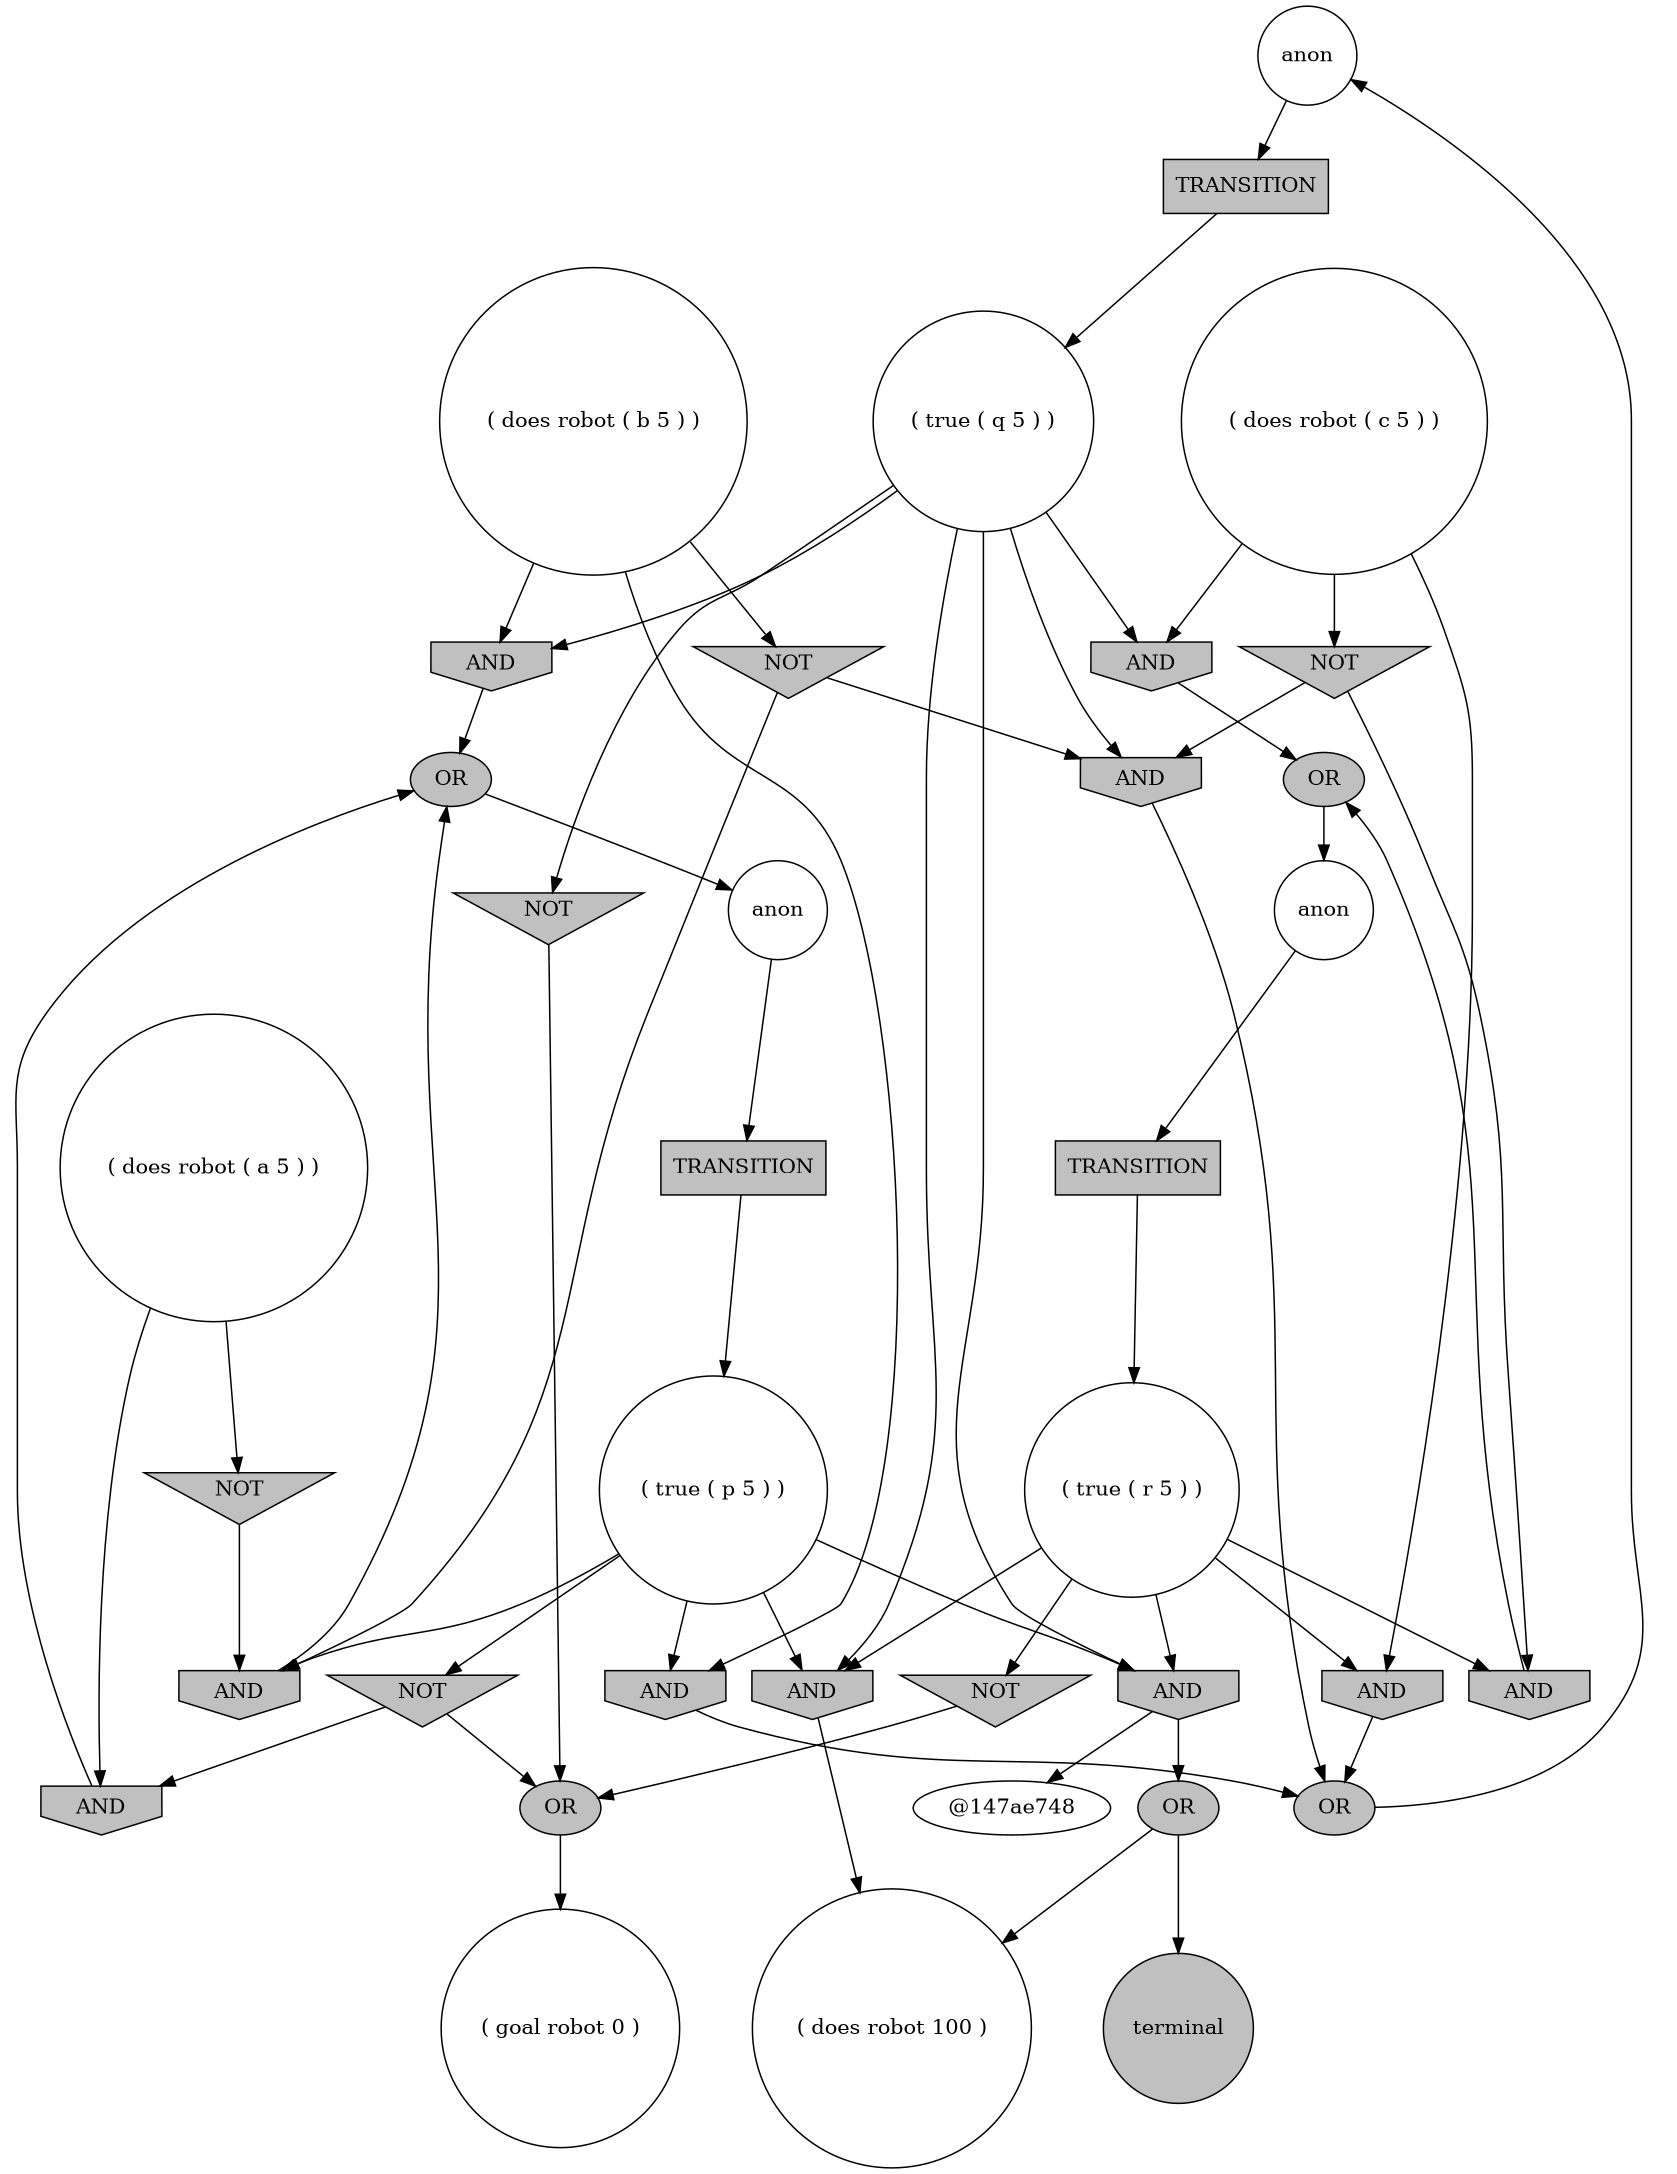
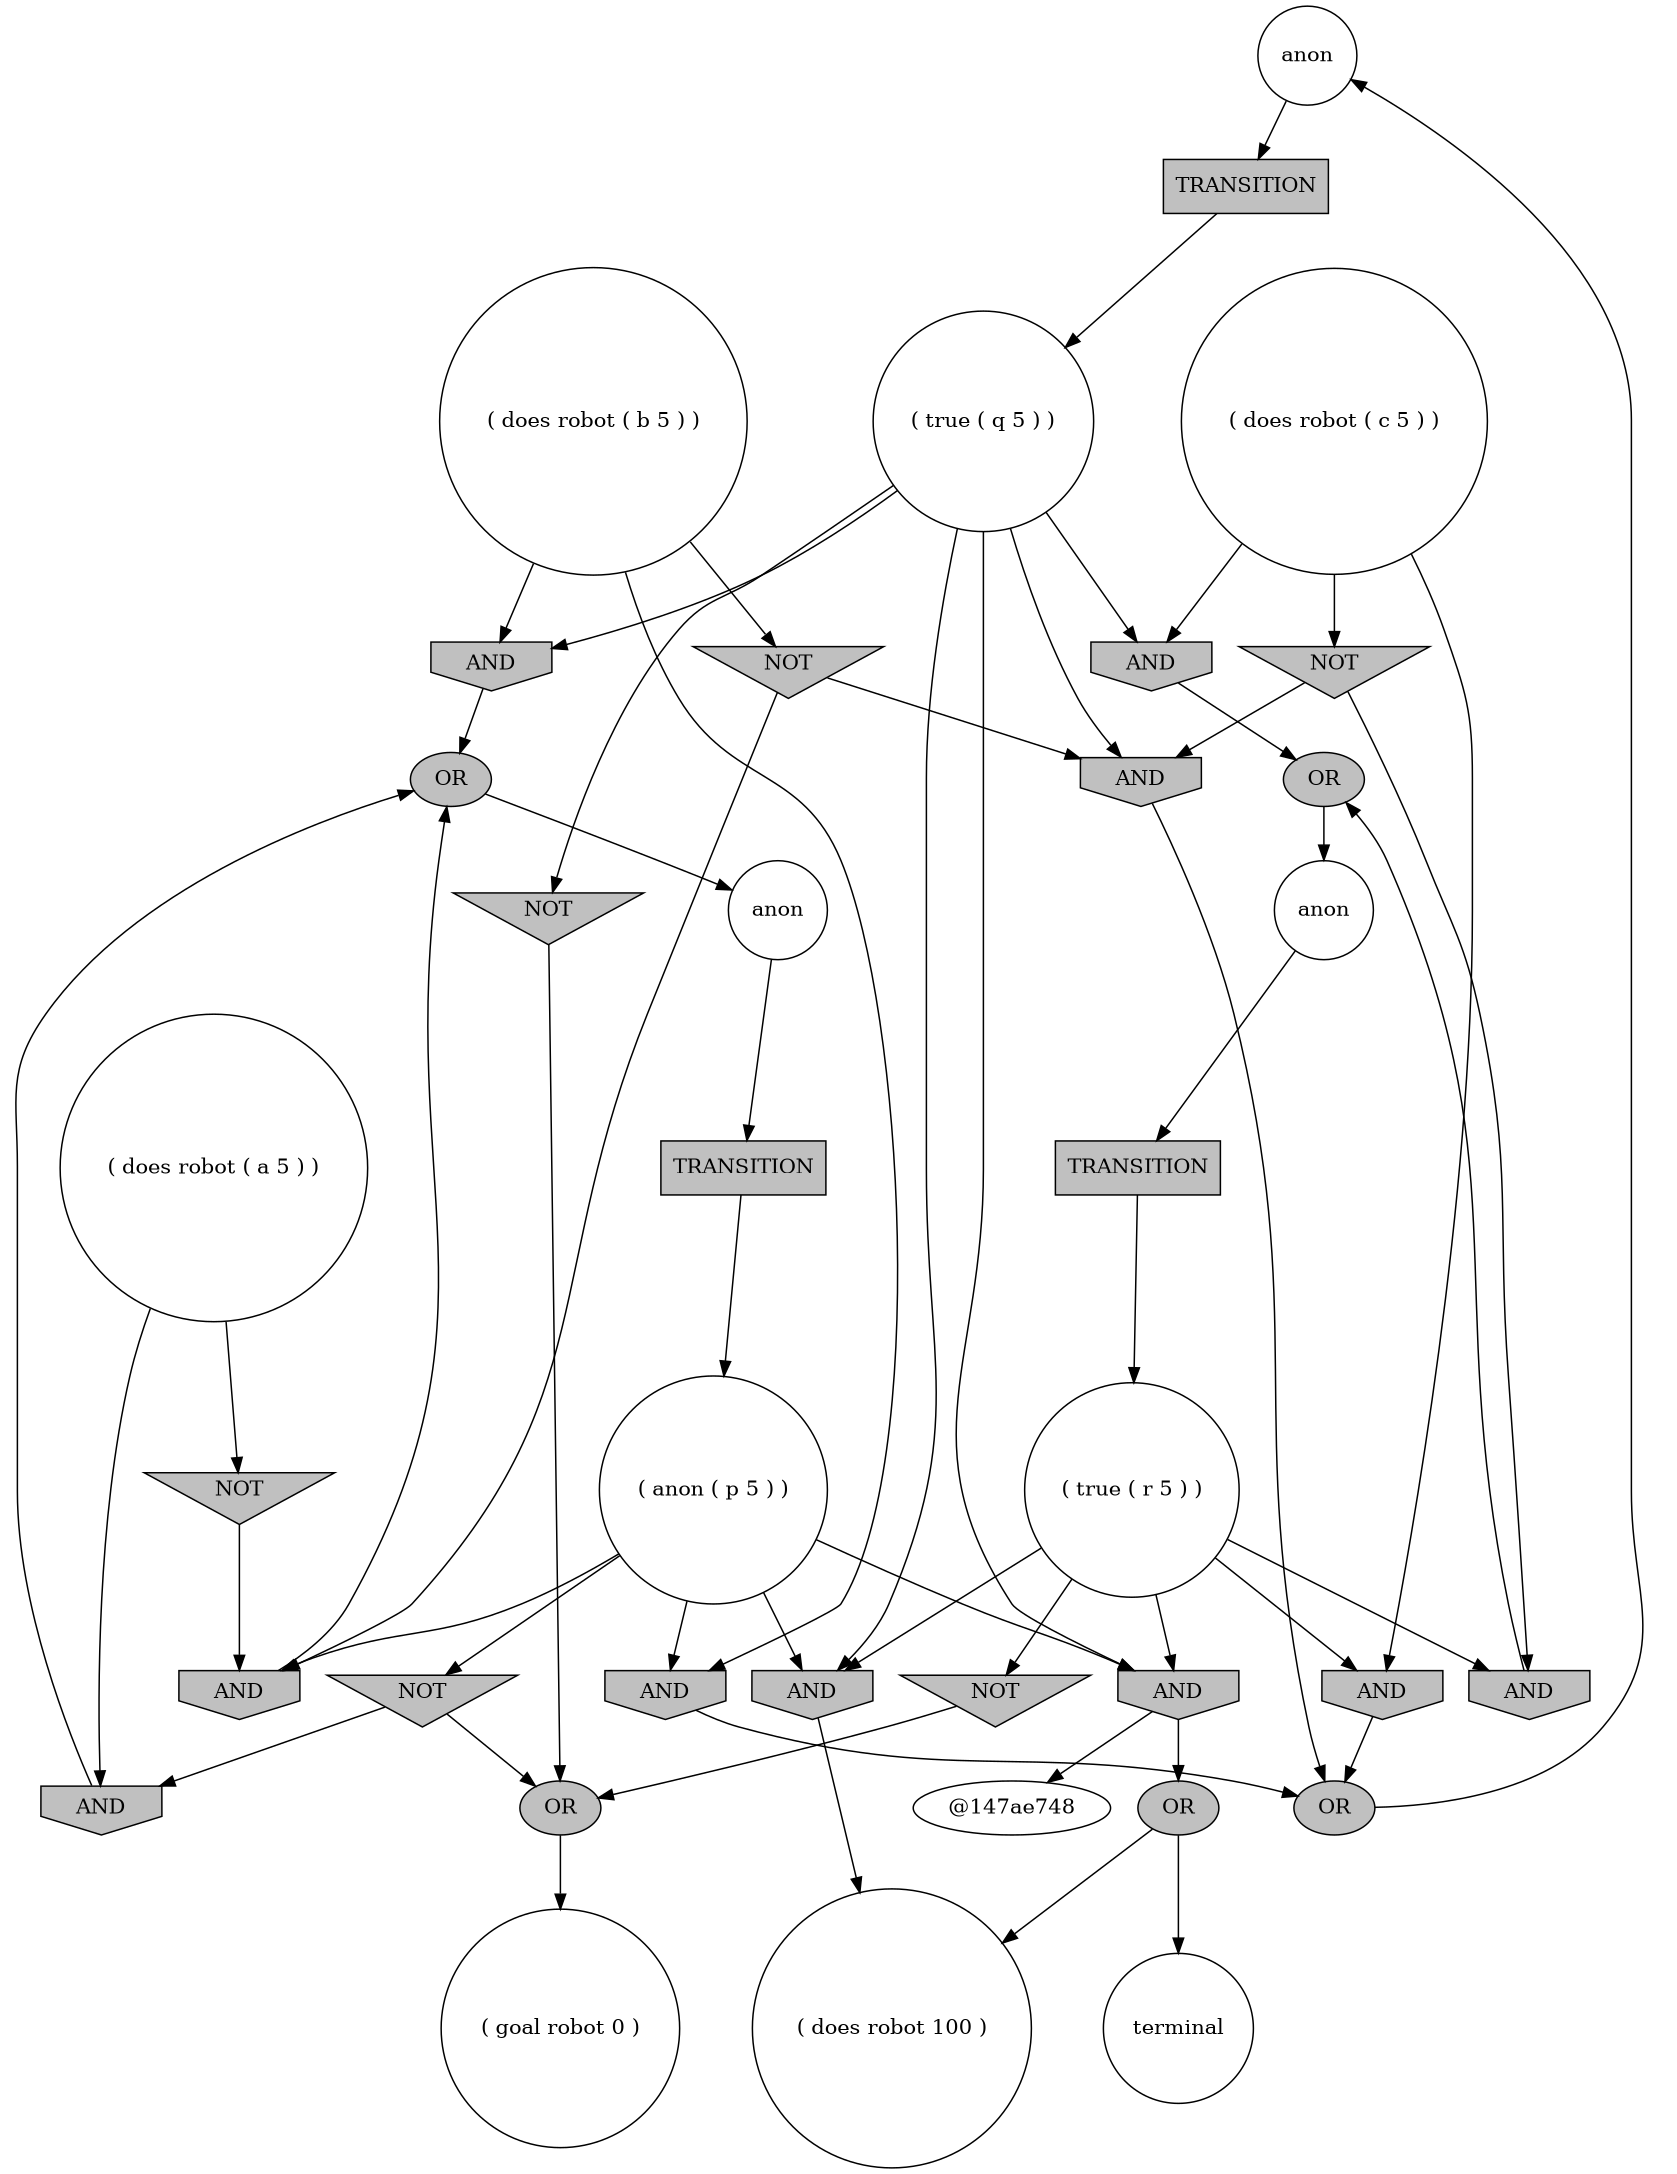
node "( true ( p 5 ) )": label "( true ( p 5 ) )" -> "( anon ( p 5 ) )"
node "terminal": fillcolor grey -> white
